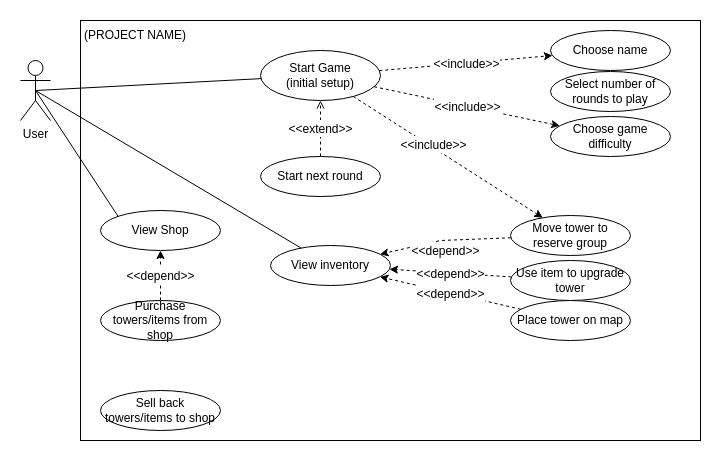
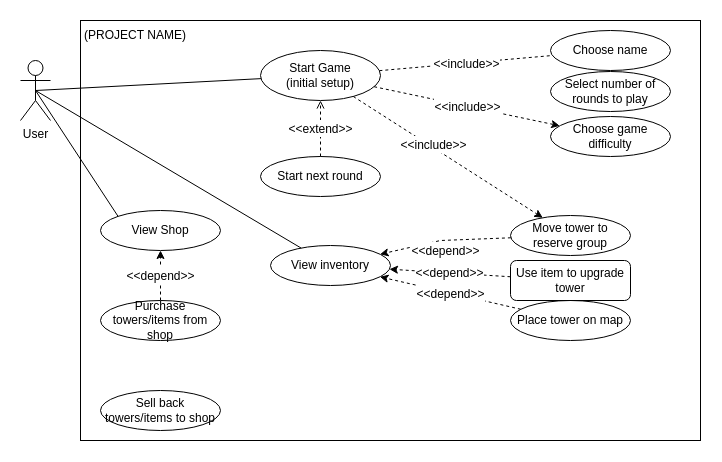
edge "Start Game (initial setup)" -> "Choose name": arrowhead classic -> none
node "Use item to upgrade tower": shape ellipse -> rounded rectangle
